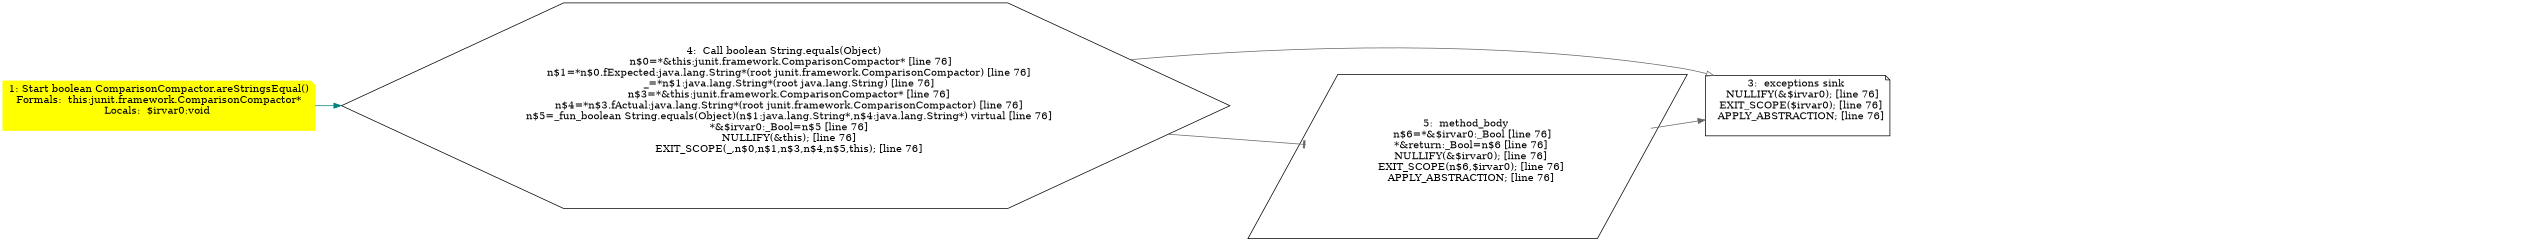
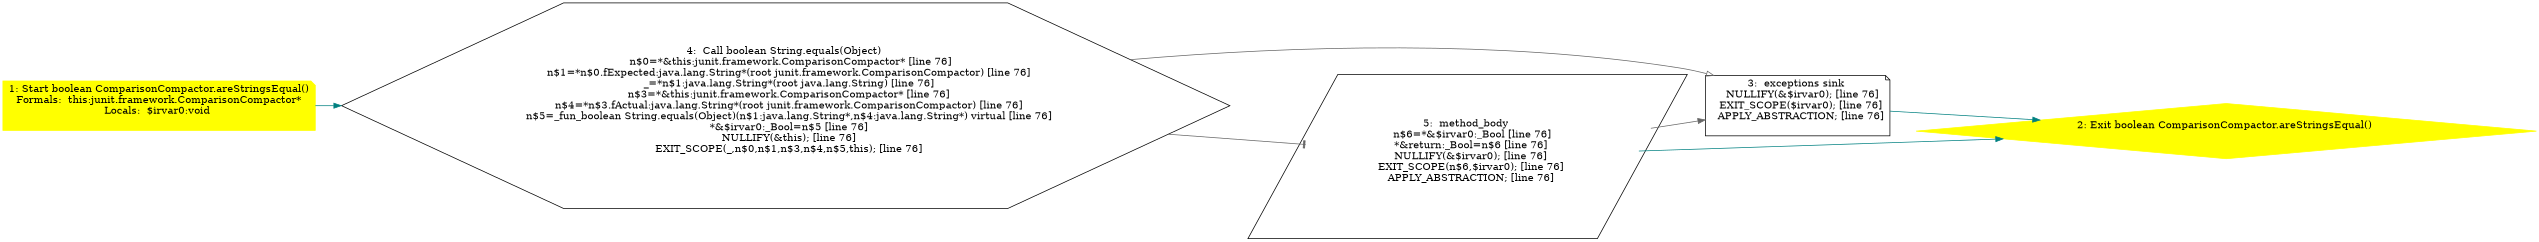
node "2: Exit boolean ComparisonCompactor.areStringsEqual()": added
